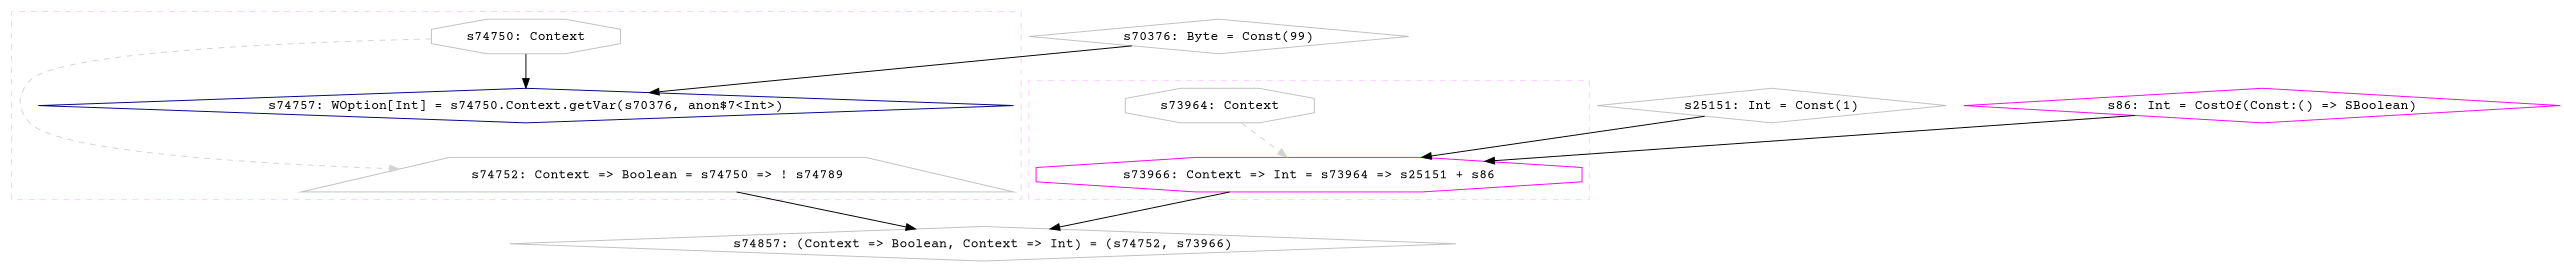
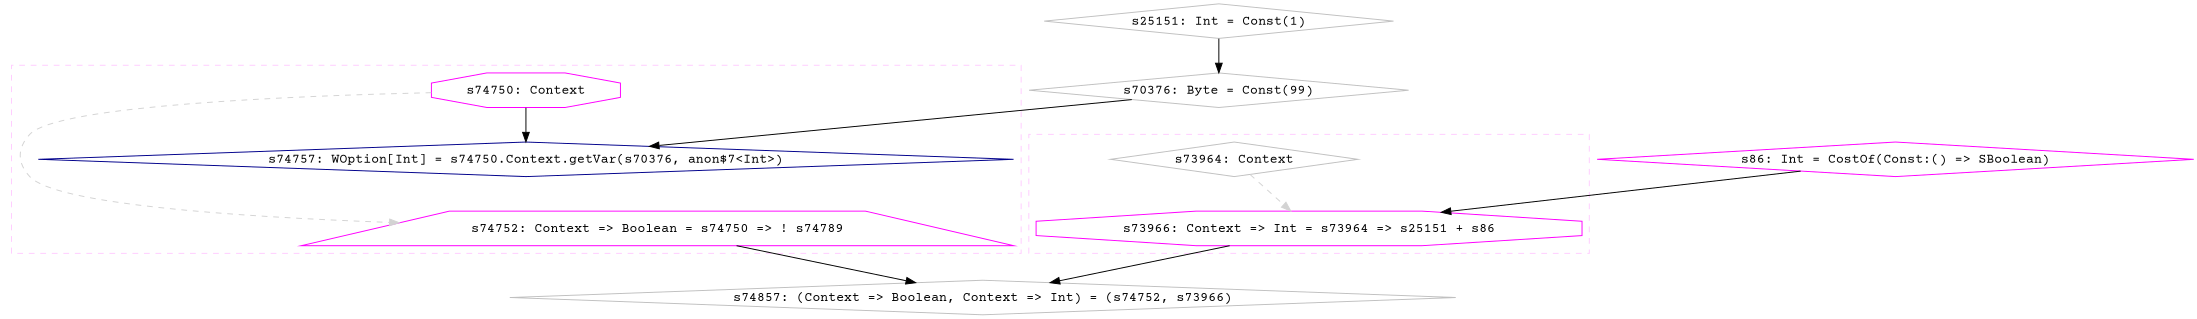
node "s74750: Context": color gray -> magenta
node "s73964: Context": shape octagon -> diamond
edge "s25151: Int = Const(1)" -> "s73966: Context => Int = s73964 => s25151 + s86": now "s25151: Int = Const(1)" -> "s70376: Byte = Const(99)"
node "s74752: Context => Boolean = s74750 => ! s74789": color gray -> magenta
